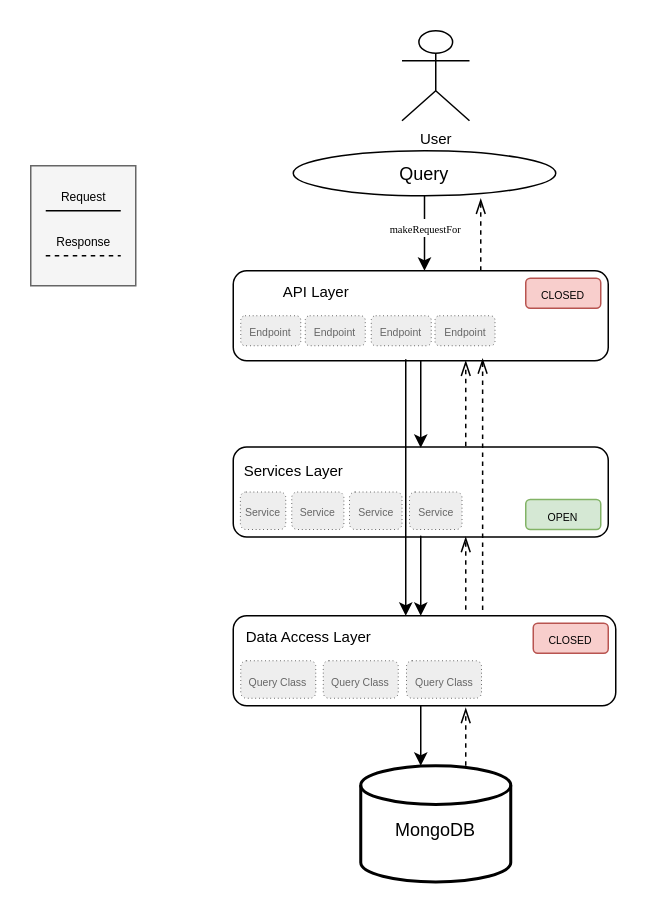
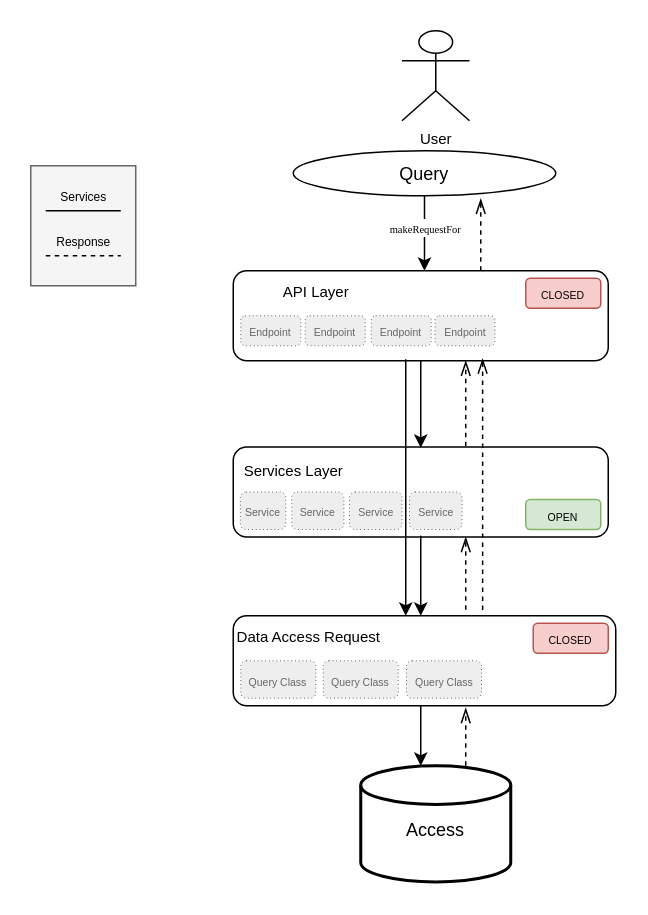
node "Request": label "Request" -> "Services"
node "Data Access Layer": label "Data Access Layer" -> "Data Access Request"
node "MongoDB": label "MongoDB" -> "Access"
